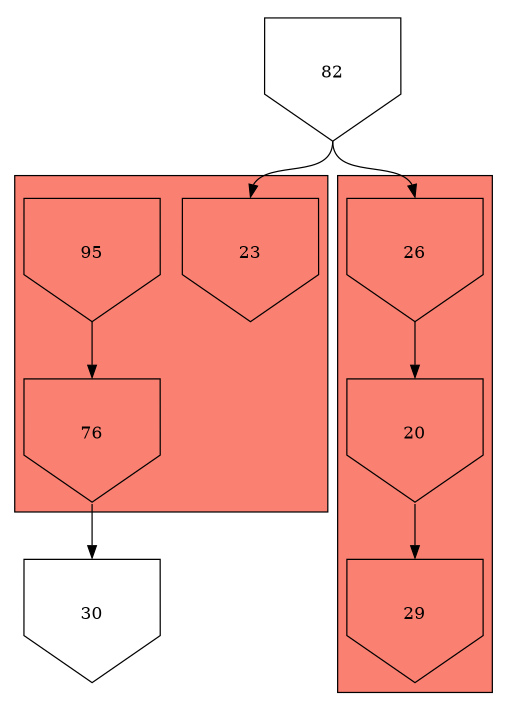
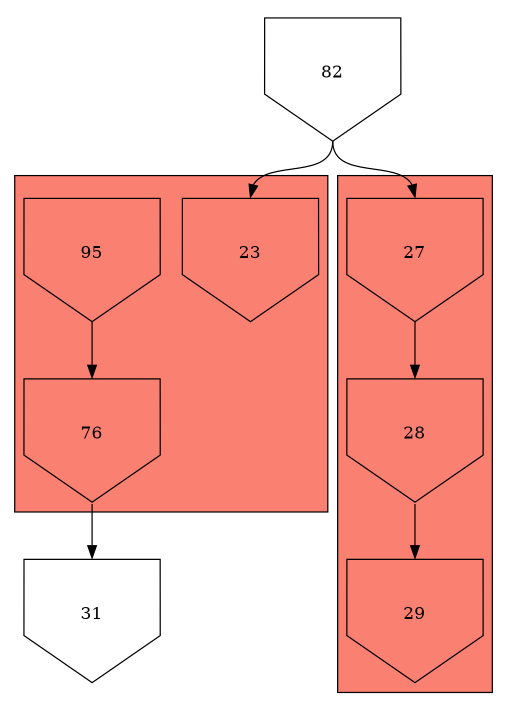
node "26": label "26" -> "27"
node "20": label "20" -> "28"
node "30": label "30" -> "31"
